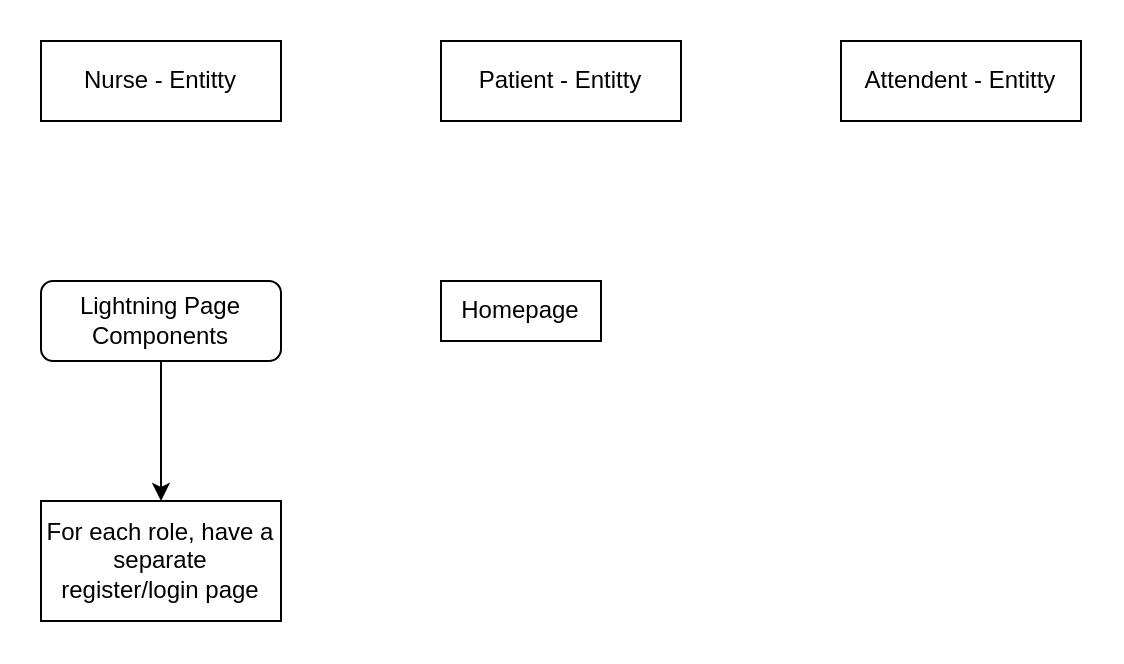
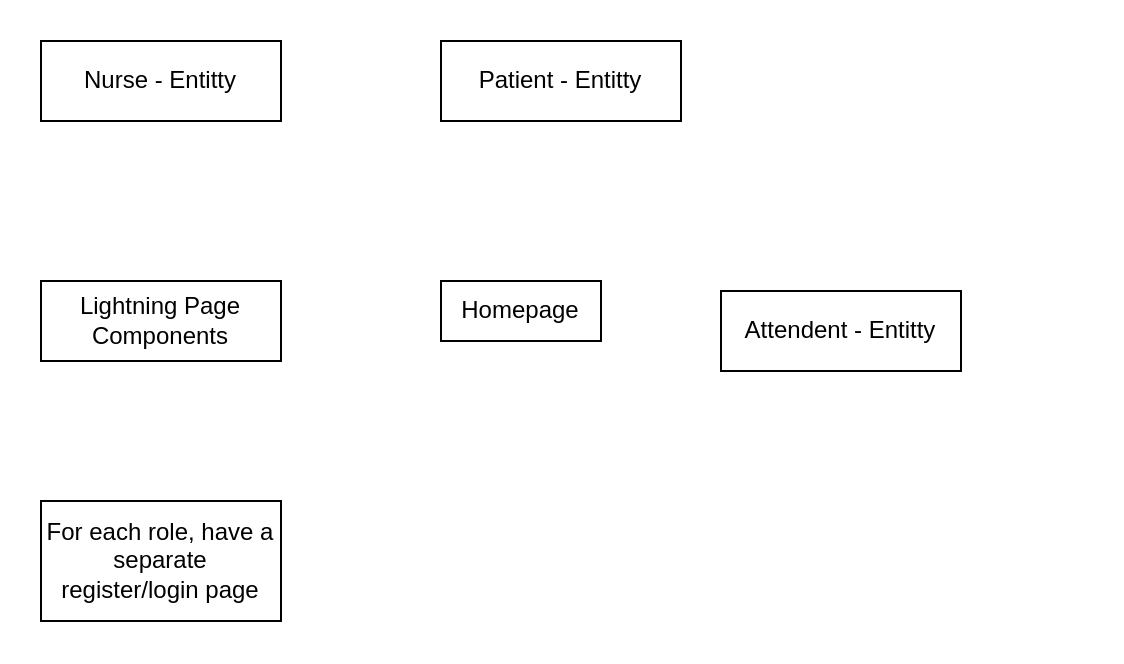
node "Attendent - Entitty": moved (961, 81) -> (841, 331)
node "Lightning Page Components": shape rounded rectangle -> rectangle
edge "Lightning Page Components" -> "For each role, have a separate register/login page": removed
